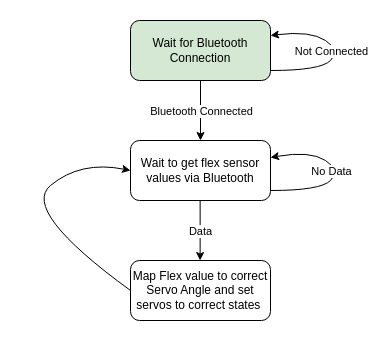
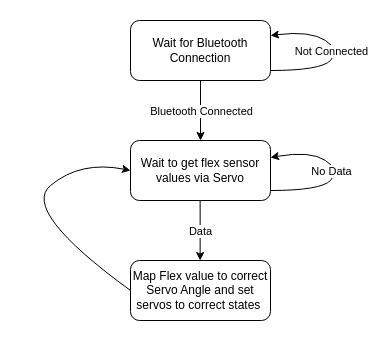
node "Wait for Bluetooth Connection": fillcolor #d5e8d4 -> #ffffff
node "Wait to get flex sensor values via Bluetooth": label "Wait to get flex sensor values via Bluetooth" -> "Wait to get flex sensor values via Servo"
